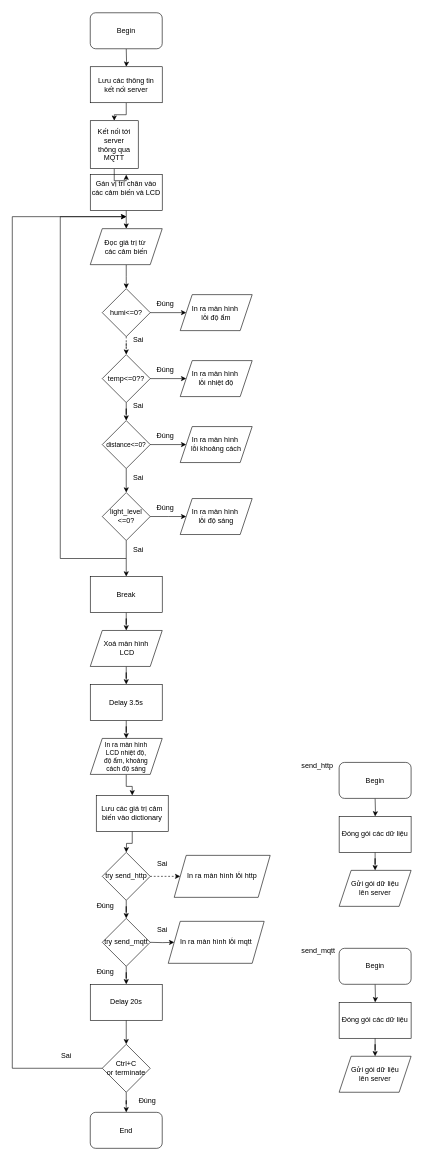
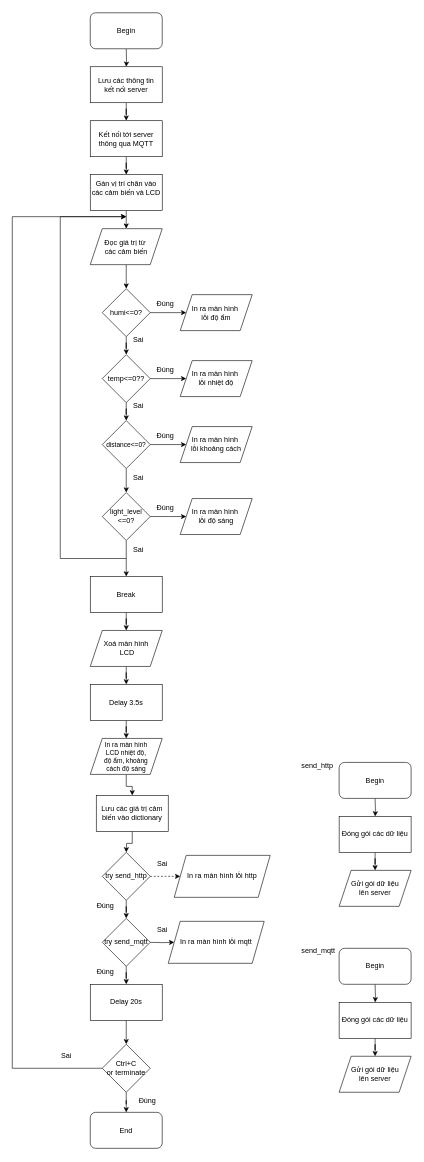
node "Kết nối tới server thông qua MQTT": size 48x48 -> 72x36
edge "humi<=0?" -> "temp<=0??": style dashed -> solid
